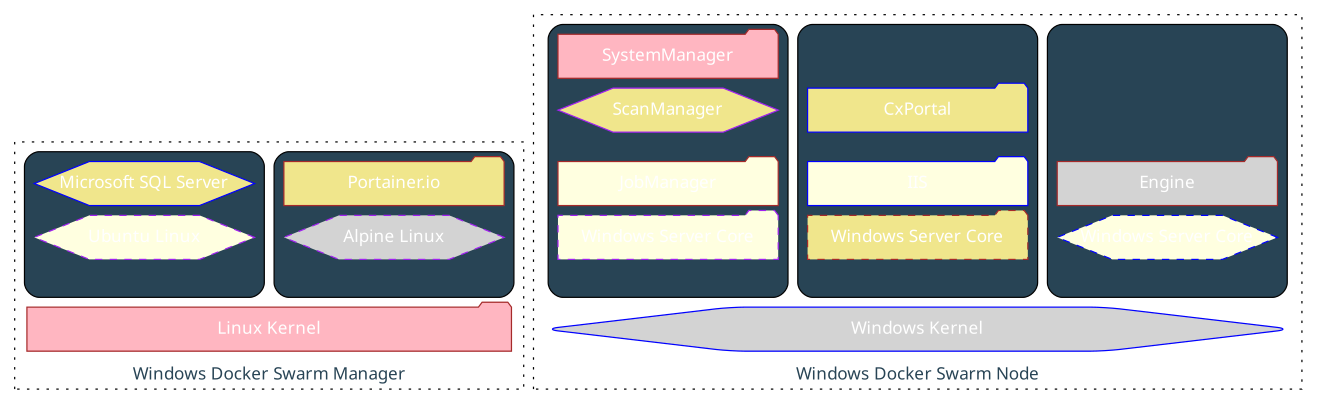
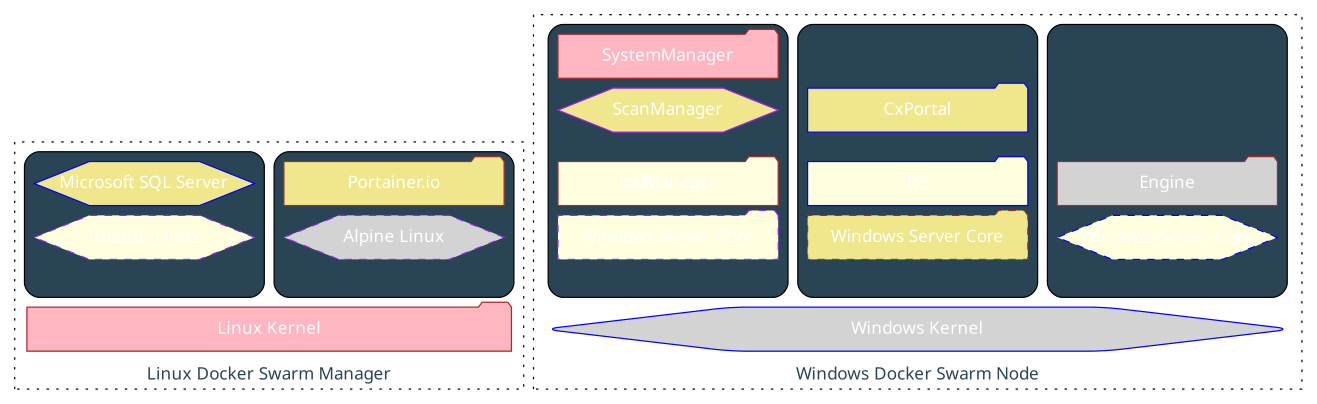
cluster "Windows Docker Swarm Manager": label "Windows Docker Swarm Manager" -> "Linux Docker Swarm Manager"
